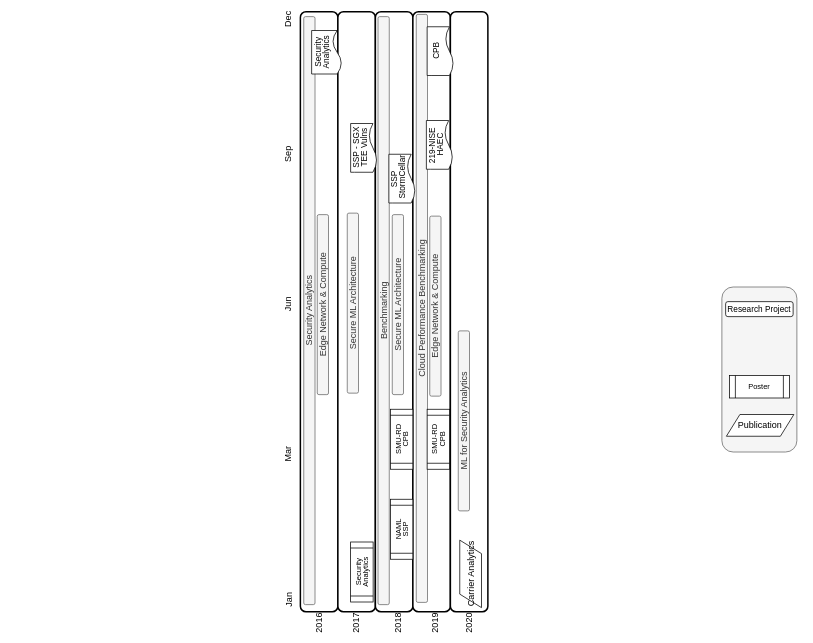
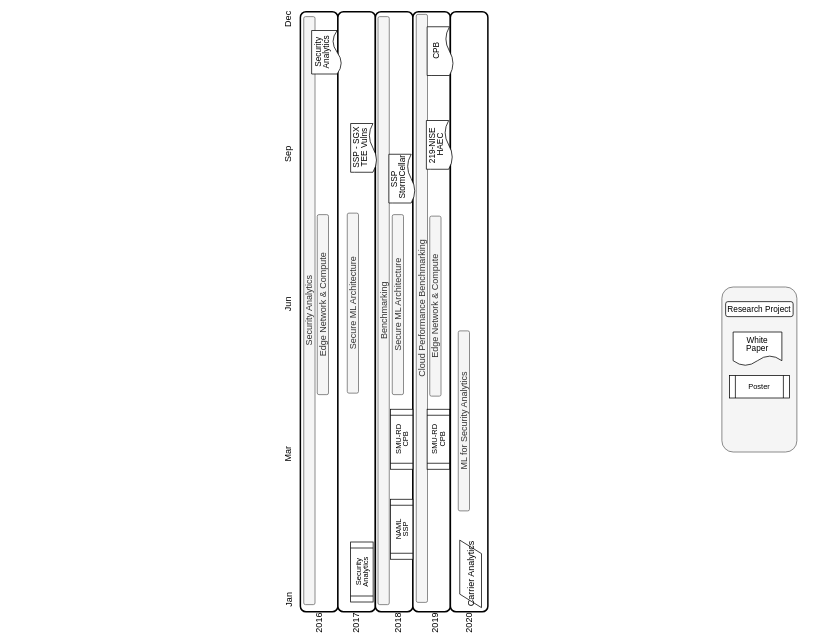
node "White Paper": added
node "Publication": removed
